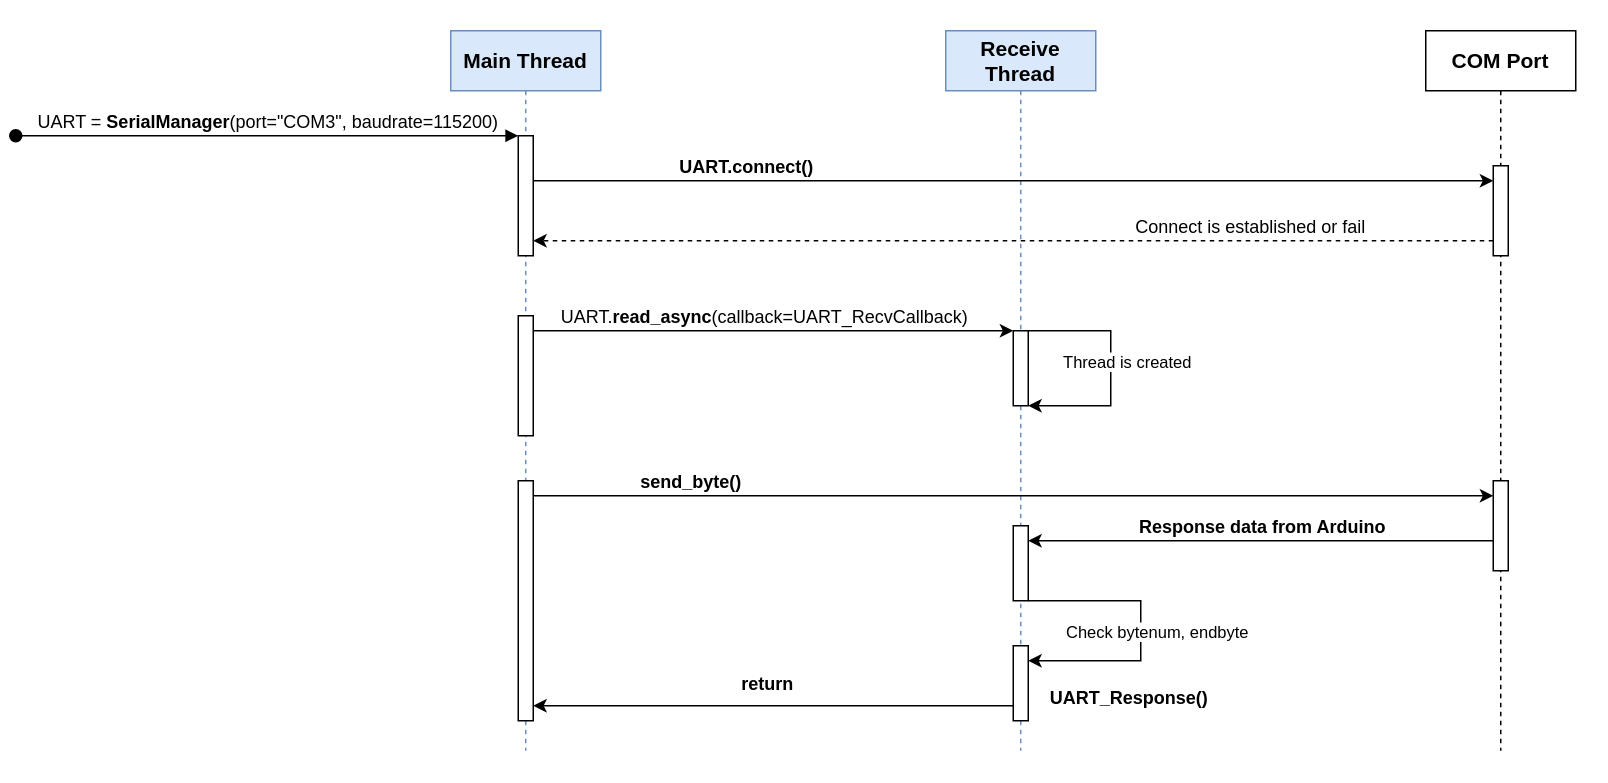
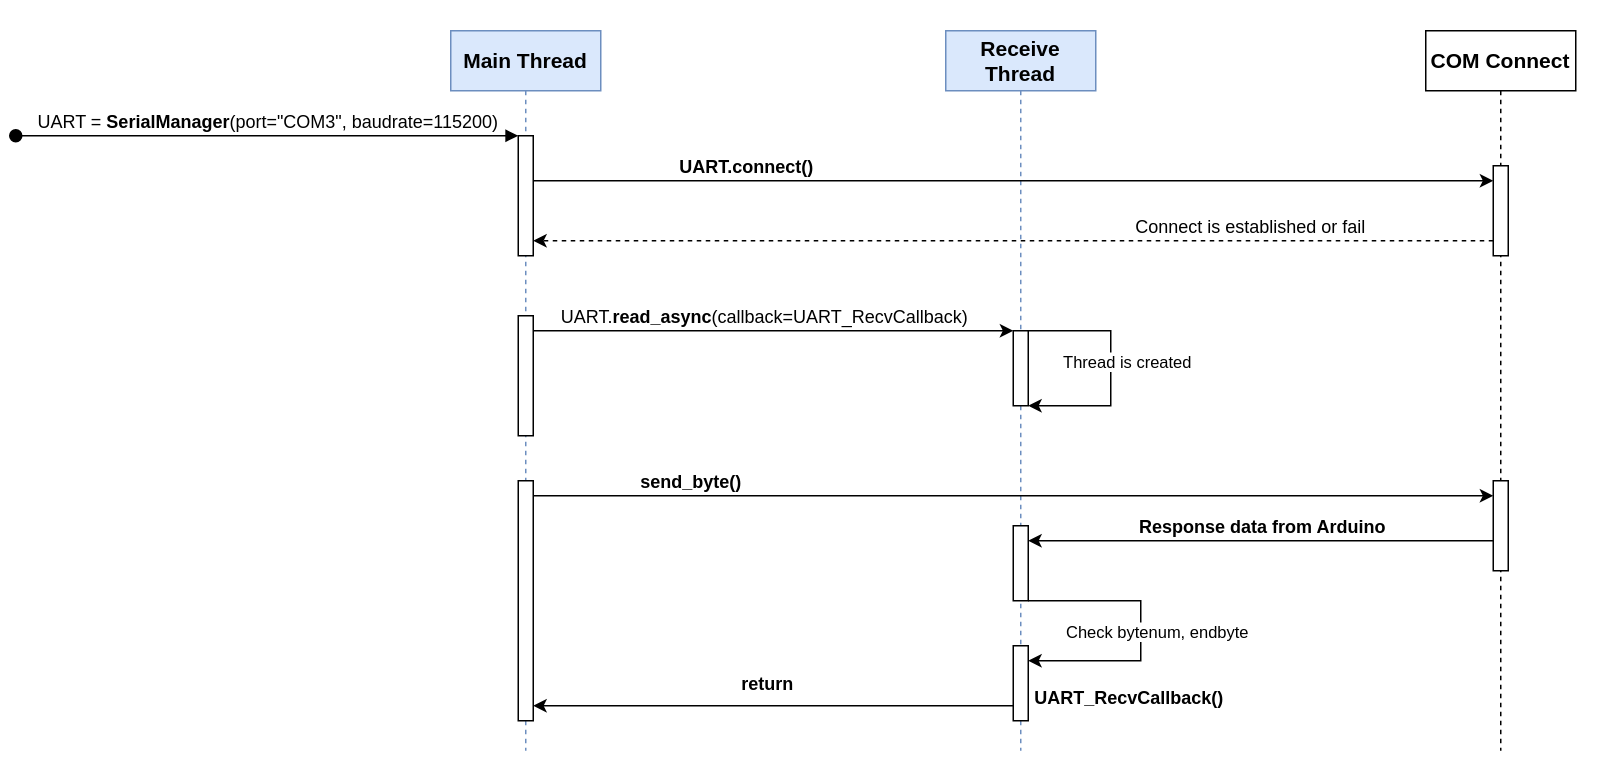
node "COM Port": label "COM Port" -> "COM Connect"
node "UART_Response()": label "UART_Response()" -> "UART_RecvCallback()"
